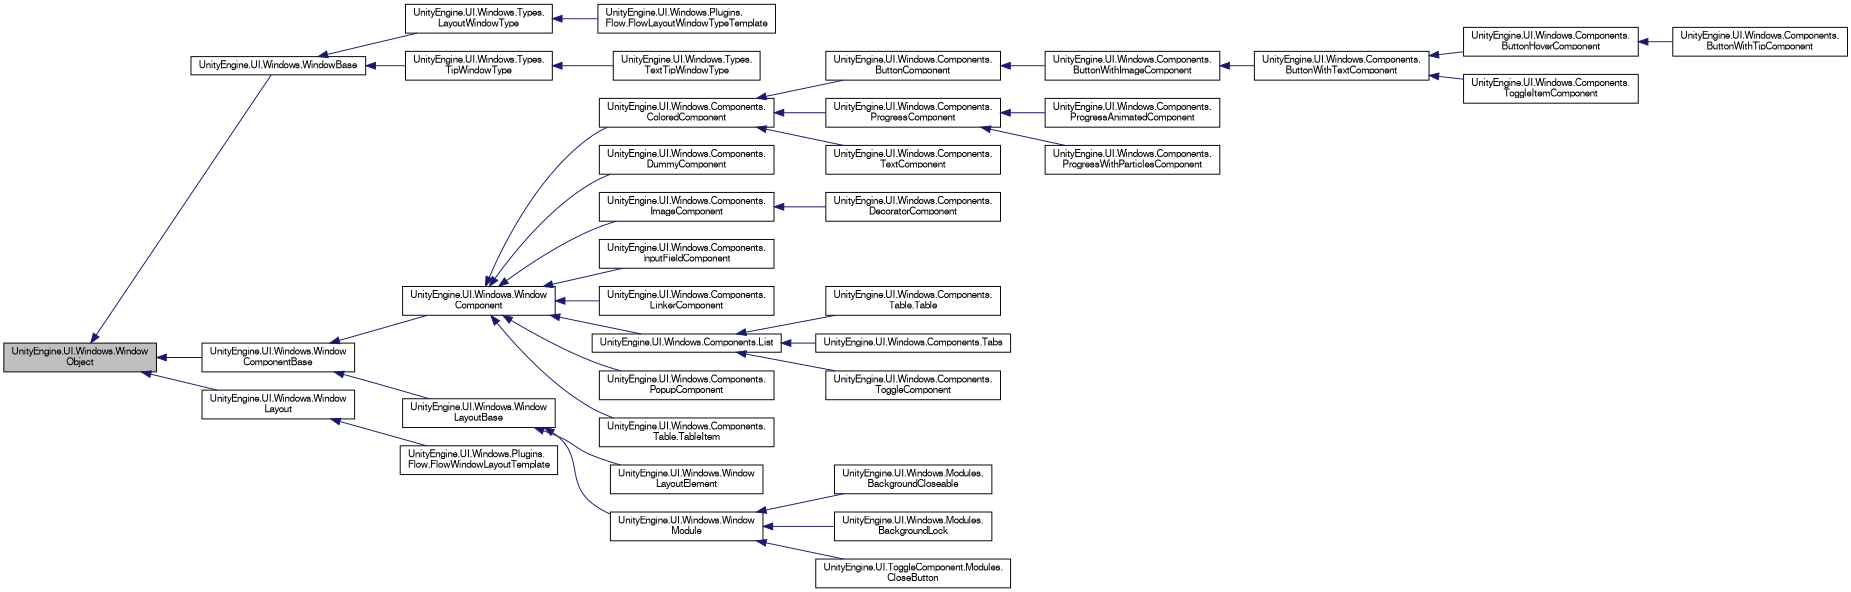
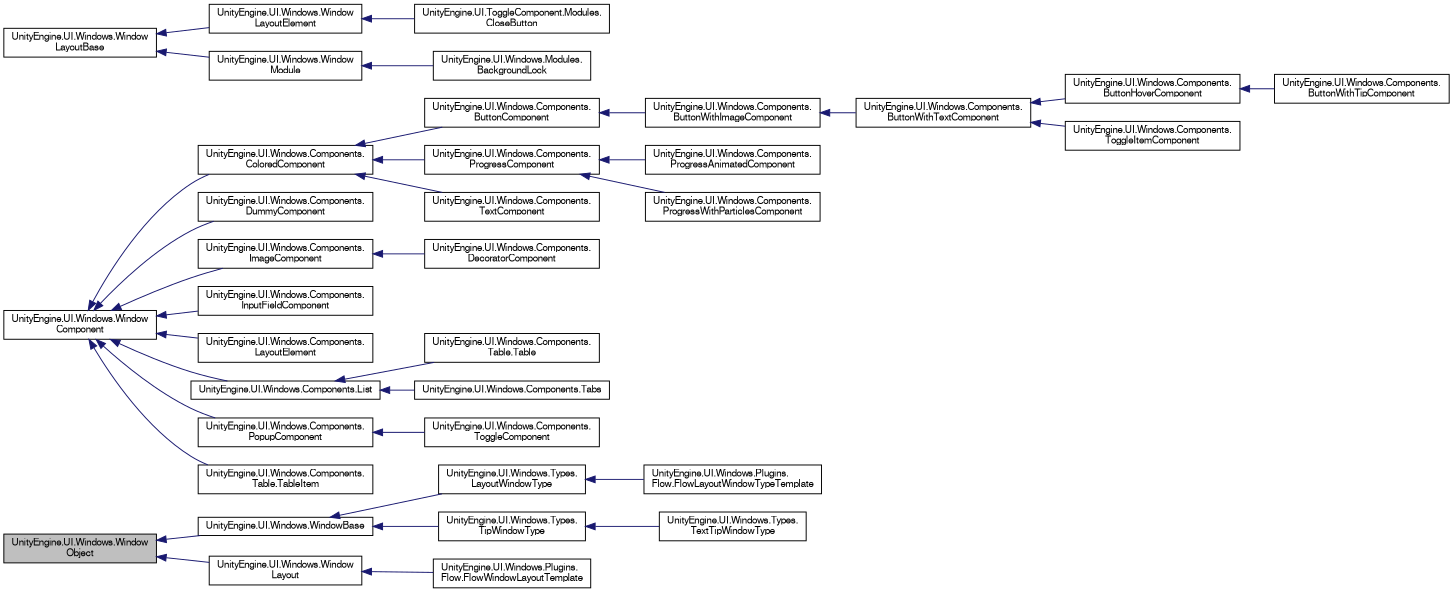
node "UnityEngine.UI.Windows.Components. LinkerComponent": label "UnityEngine.UI.Windows.Components. LinkerComponent" -> "UnityEngine.UI.Windows.Components. LayoutElement"
node "UnityEngine.UI.Windows.Window ComponentBase": removed
edge "UnityEngine.UI.Windows.Components. ToggleComponent" -> "UnityEngine.UI.Windows.Components.List": now "UnityEngine.UI.Windows.Components. ToggleComponent" -> "UnityEngine.UI.Windows.Components. PopupComponent"
node "UnityEngine.UI.Windows.Modules. BackgroundCloseable": removed
edge "UnityEngine.UI.ToggleComponent.Modules. CloseButton" -> "UnityEngine.UI.Windows.Window Module": now "UnityEngine.UI.ToggleComponent.Modules. CloseButton" -> "UnityEngine.UI.Windows.Window LayoutElement"
